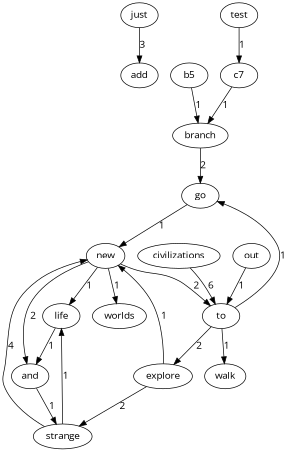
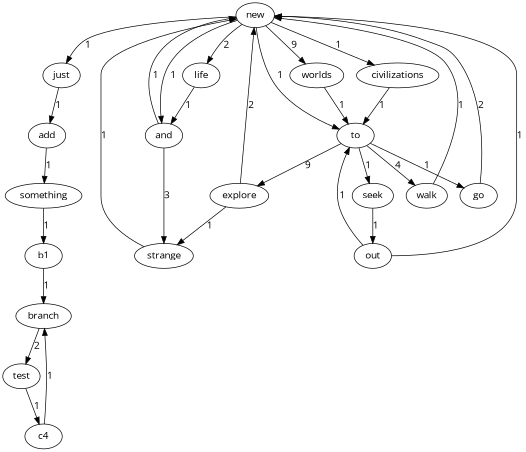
edge "new" -> "just": added, label "1"
edge "new" -> "civilizations": added, label "1"
edge "just" -> "add": label "3" -> "1"
edge "walk" -> "new": added, label "1"
edge "and" -> "new": added, label "1"
node "b5": label "b5" -> "b1"
node "c7": label "c7" -> "c4"
edge "out" -> "new": added, label "1"
edge "worlds" -> "to": added, label "1"
edge "branch" -> "go": now "branch" -> "test"
node "something": added
node "seek": added
edge "go" -> "new": label "1" -> "2"
edge "new" -> "life": label "1" -> "2"
edge "new" -> "worlds": label "1" -> "9"
edge "new" -> "to": label "2" -> "1"
edge "civilizations" -> "to": label "6" -> "1"
edge "new" -> "and": label "2" -> "1"
edge "explore" -> "new": label "1" -> "2"
edge "strange" -> "new": label "4" -> "1"
edge "to" -> "explore": label "2" -> "9"
edge "to" -> "walk": label "1" -> "4"
edge "strange" -> "life": removed, label "1"
edge "and" -> "strange": label "1" -> "3"
edge "explore" -> "strange": label "2" -> "1"
